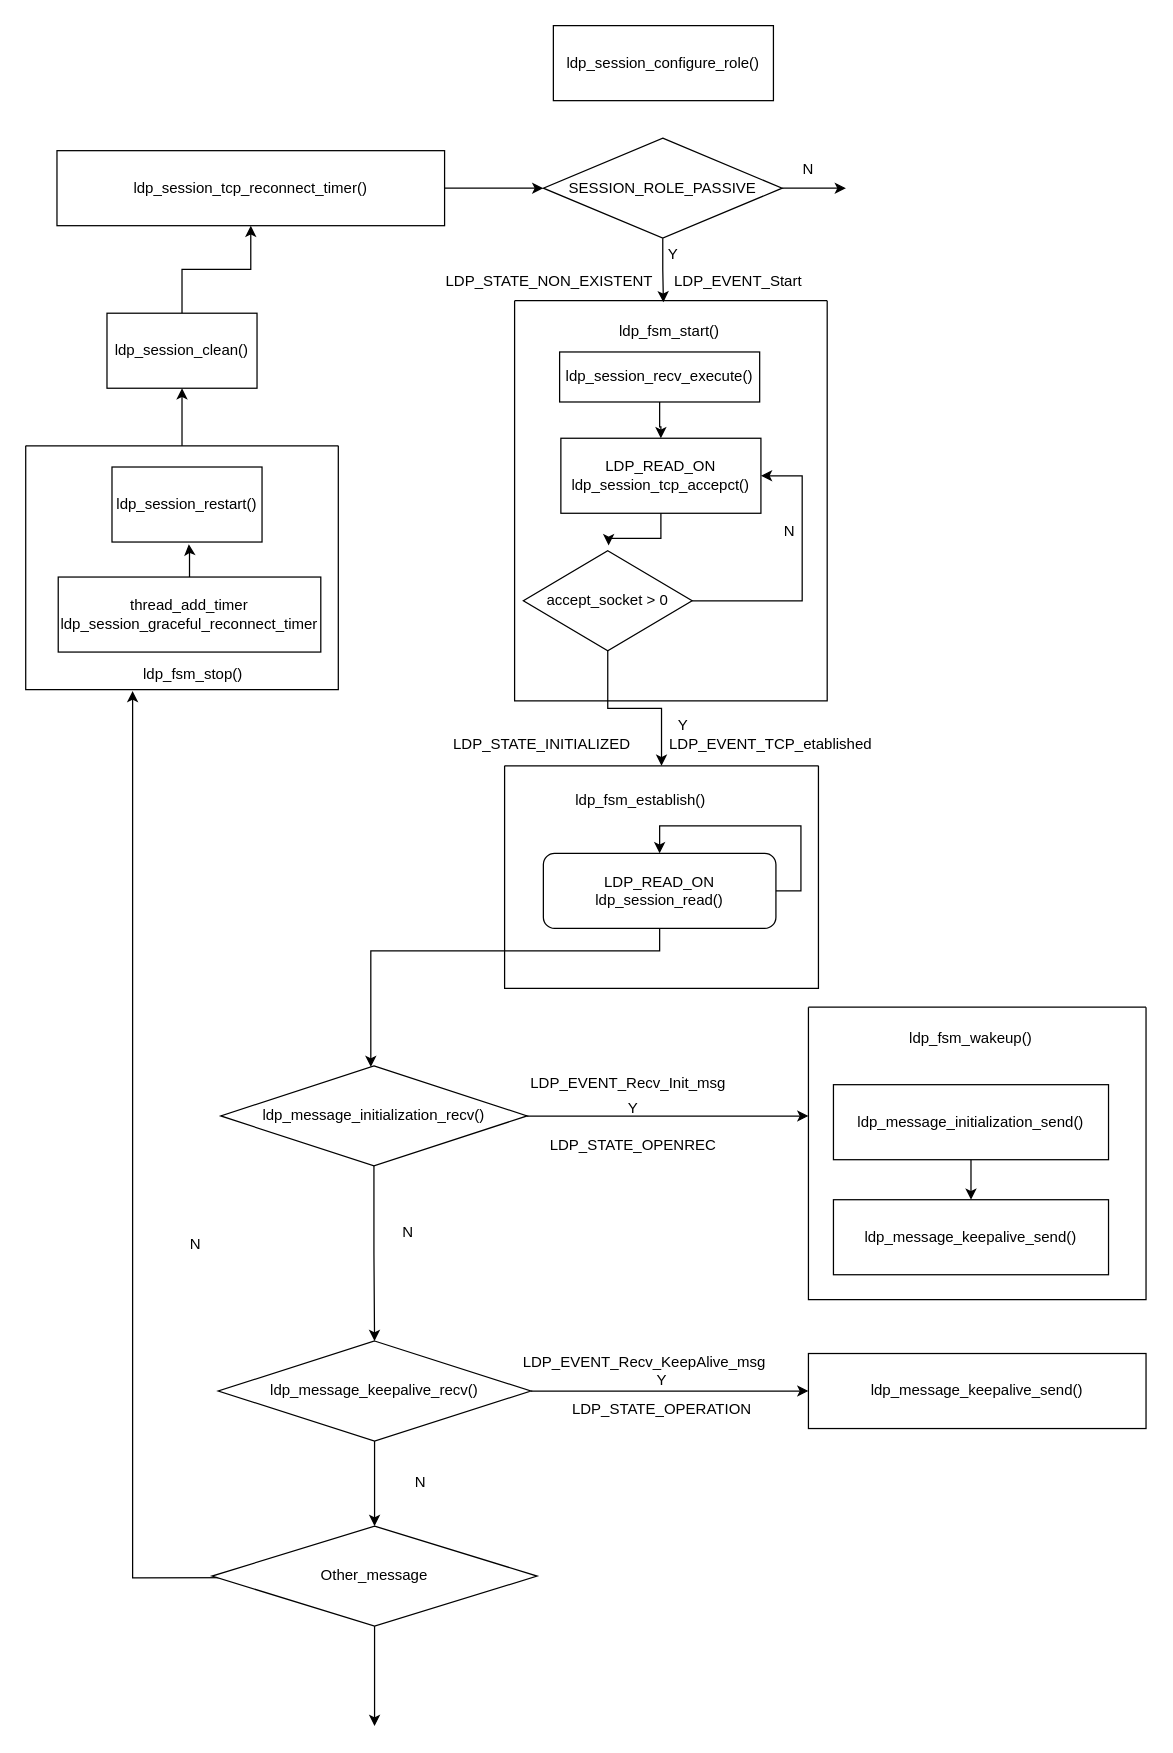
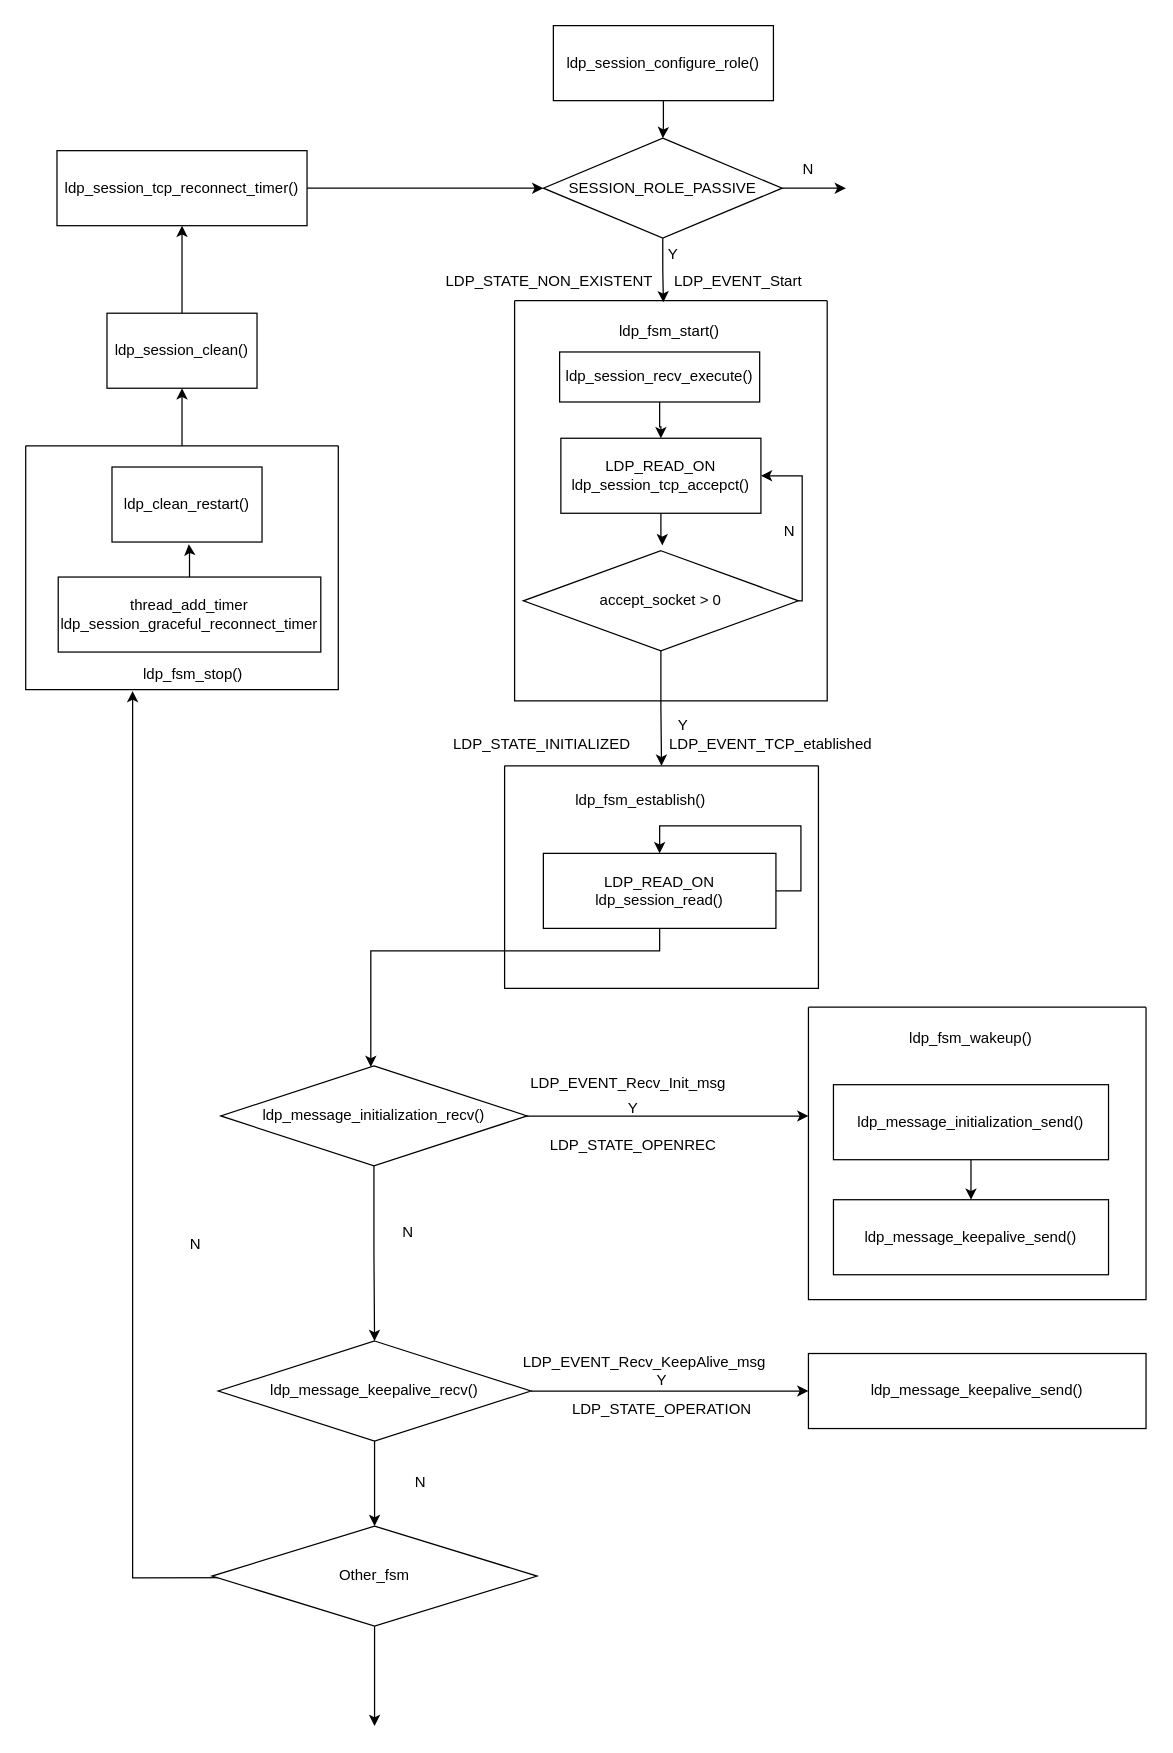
edge "ldp_session_configure_role()" -> "SESSION_ROLE_PASSIVE": added
node "ldp_session_tcp_reconnect_timer()": size 388x75 -> 250x75
node "ldp_session_restart()": label "ldp_session_restart()" -> "ldp_clean_restart()"
node "accept_socket > 0": size 169x100 -> 275x100
node "LDP_READ_ON ldp_session_read()": shape rounded rectangle -> rectangle
node "Other_message": label "Other_message" -> "Other_fsm"
